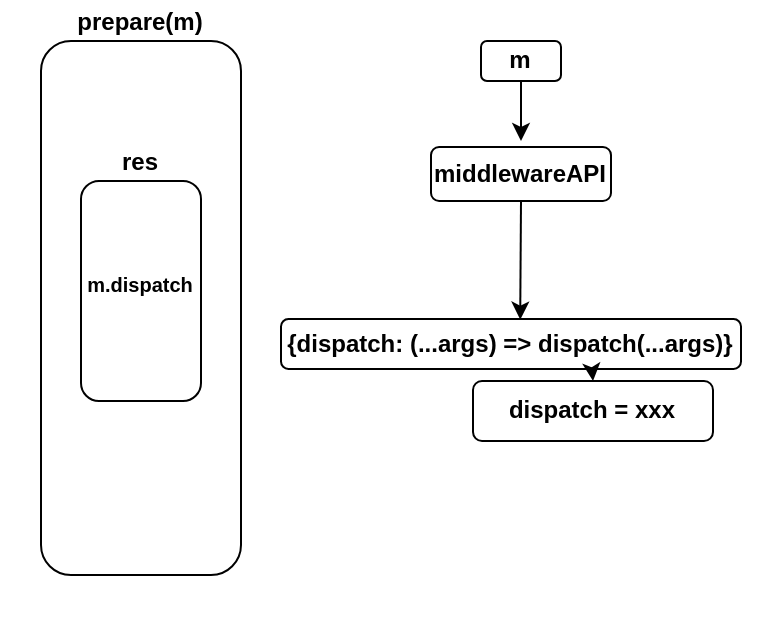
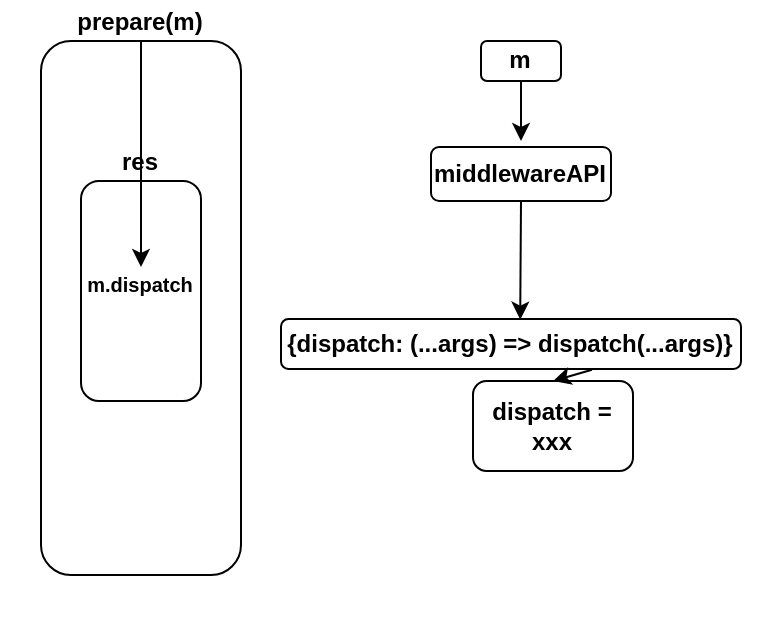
edge "prepare(m)" -> "m.dispatch": added
node "dispatch = xxx": size 240x60 -> 160x90
